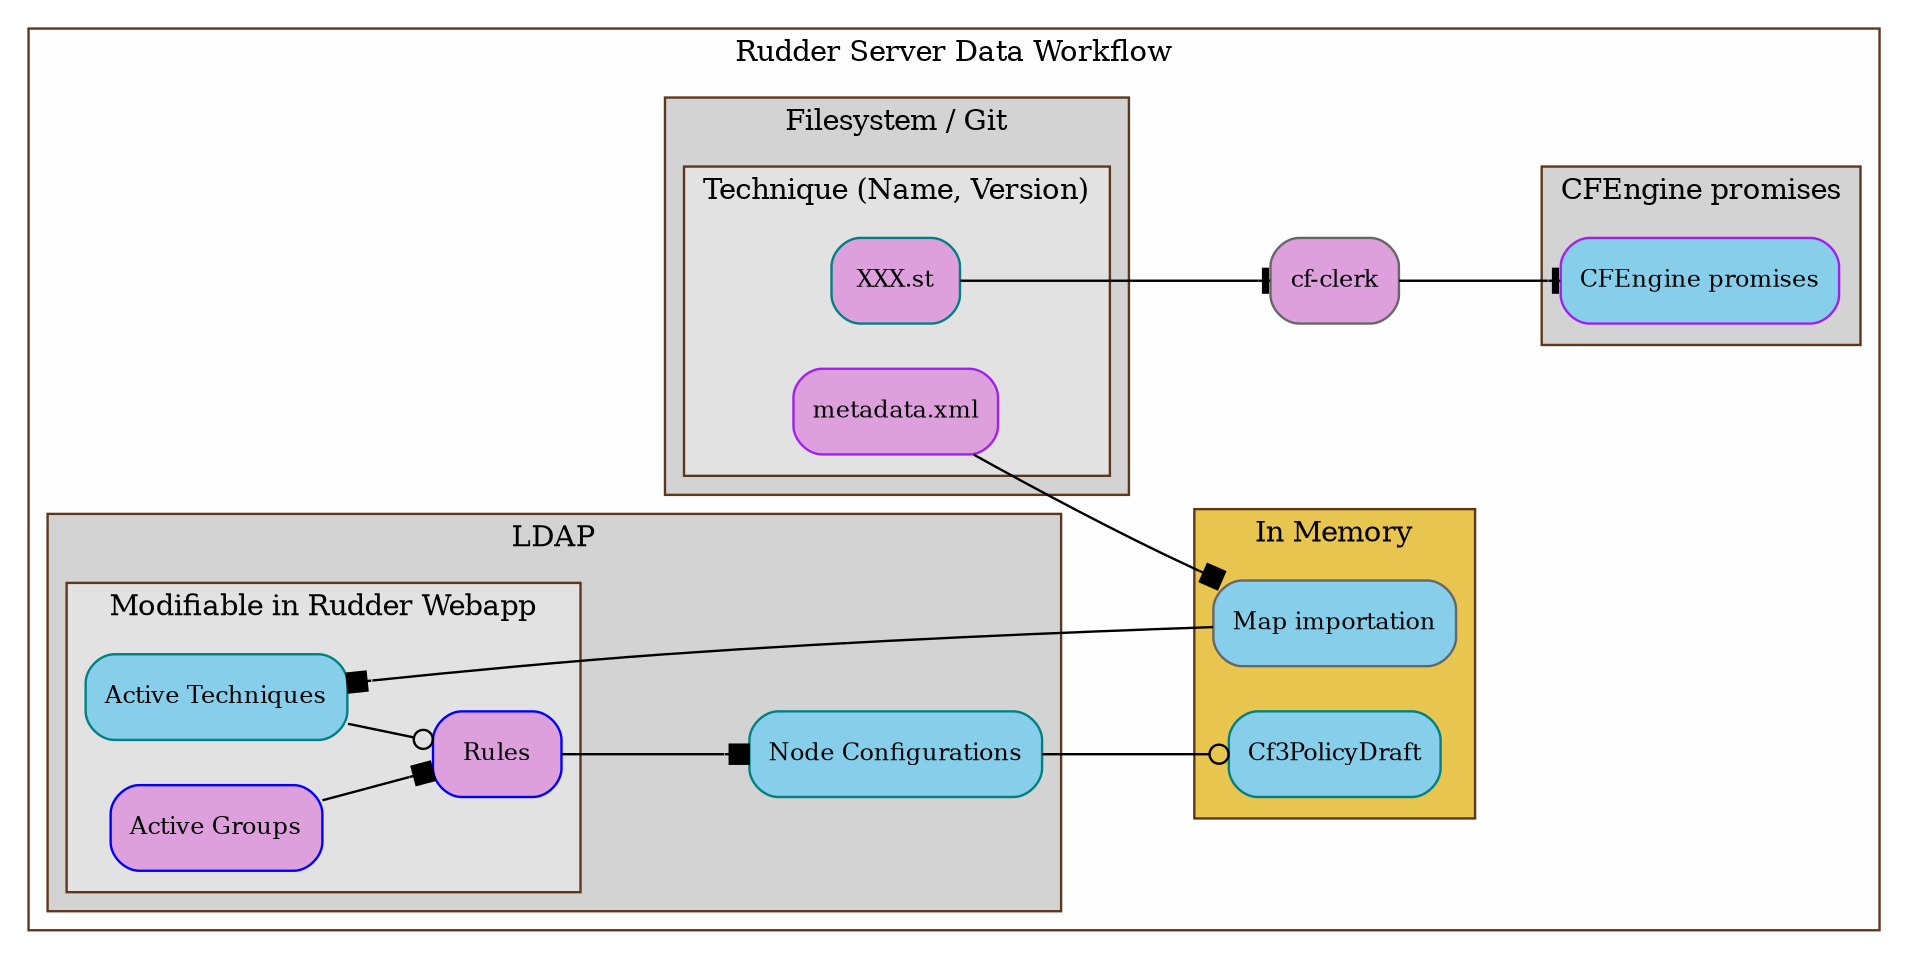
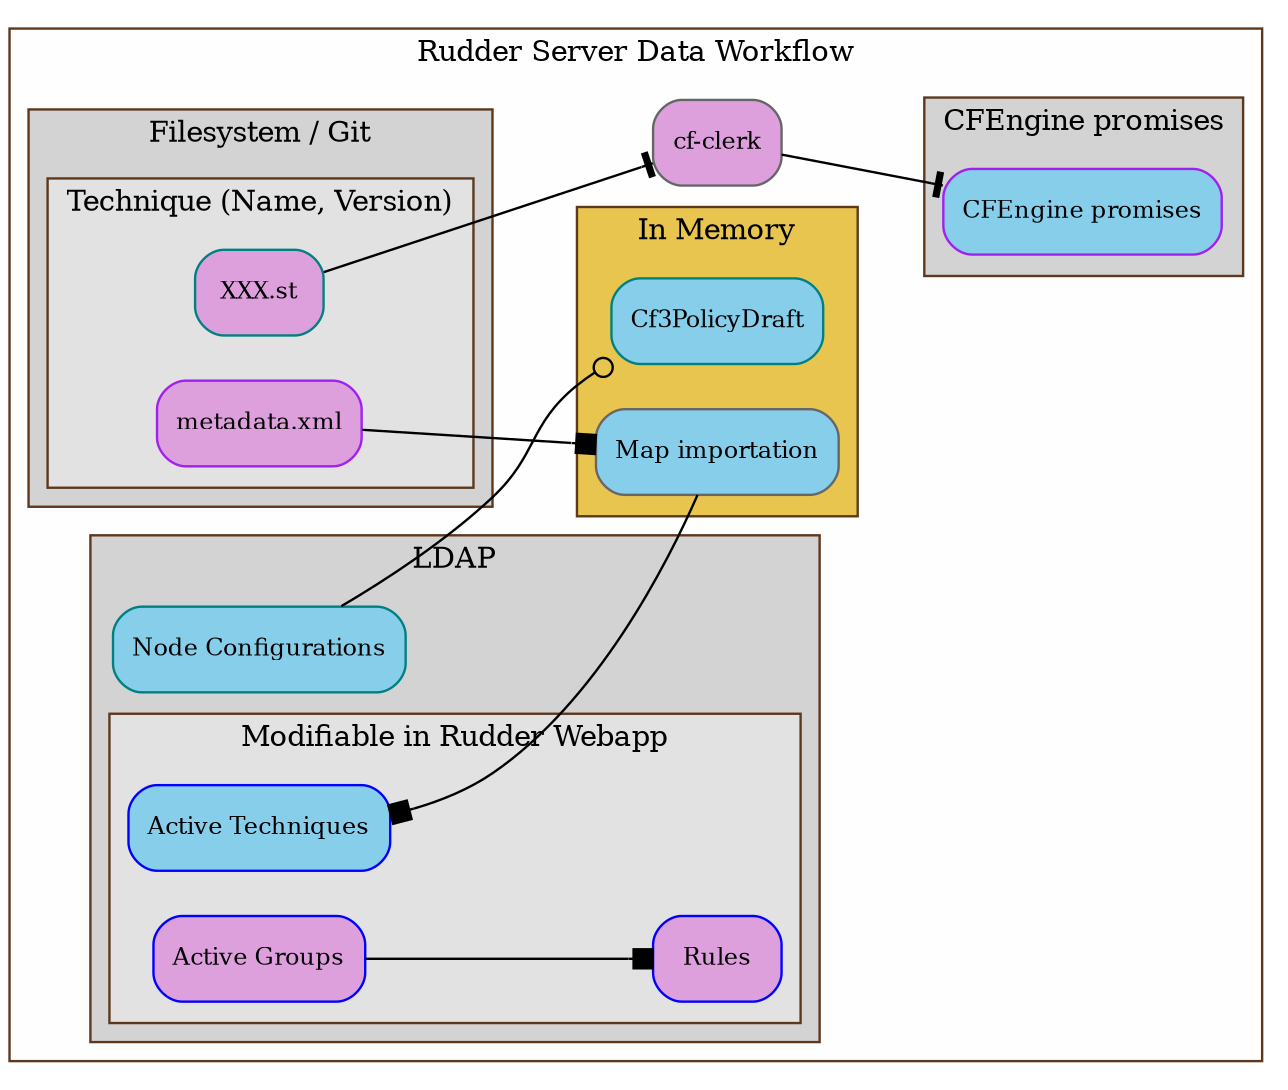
node "Active Techniques": color teal -> blue
edge "Active Techniques" -> "Rules": removed
edge "Rules" -> "Node Configurations": removed
